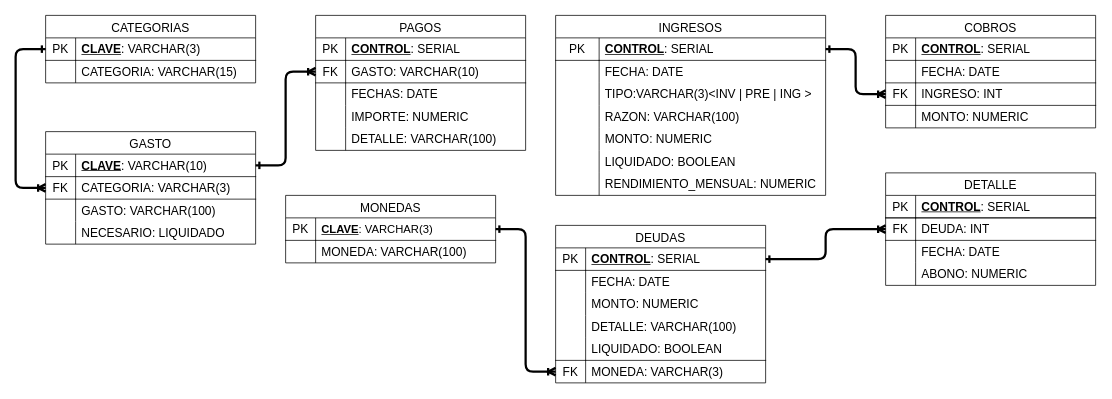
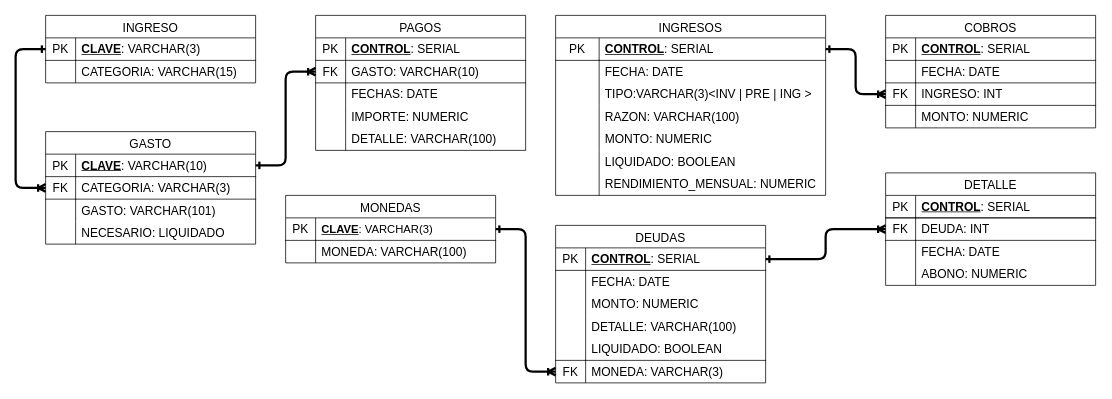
node "CATEGORIAS": label "CATEGORIAS" -> "INGRESO"
node "GASTO: VARCHAR(100)": label "GASTO: VARCHAR(100)" -> "GASTO: VARCHAR(101)"
